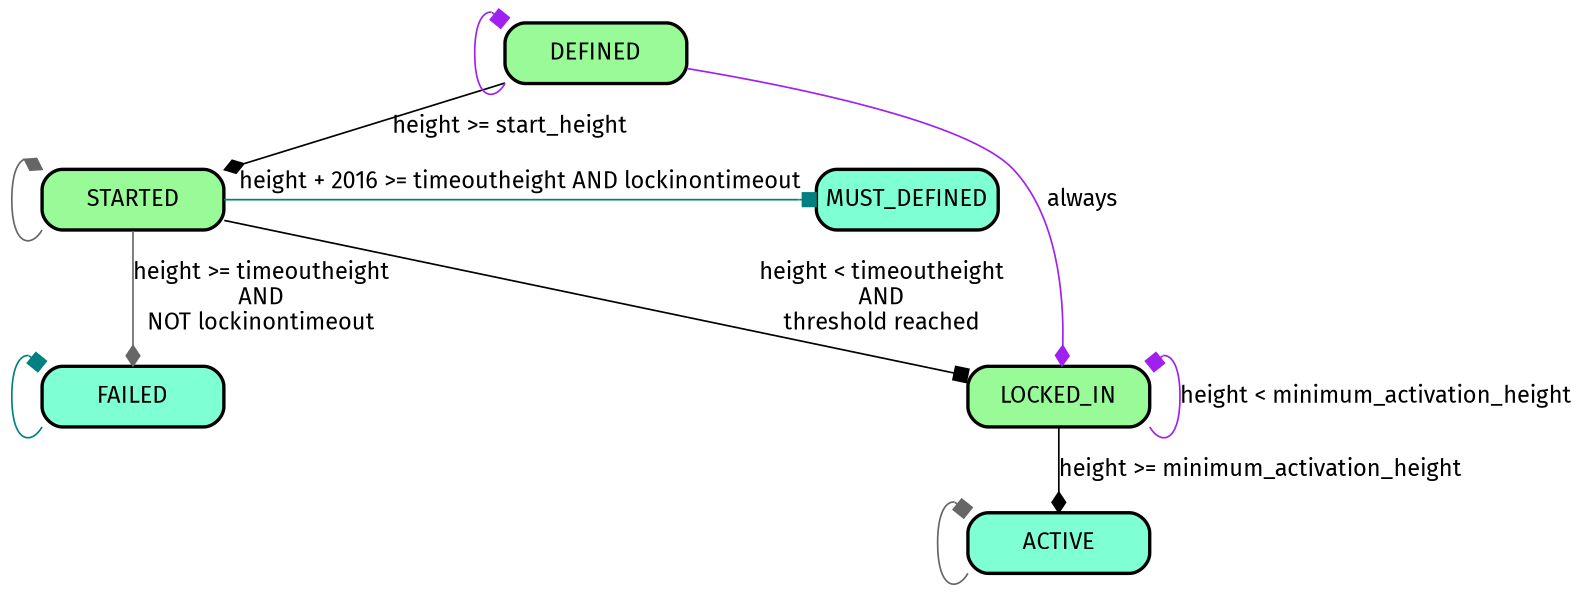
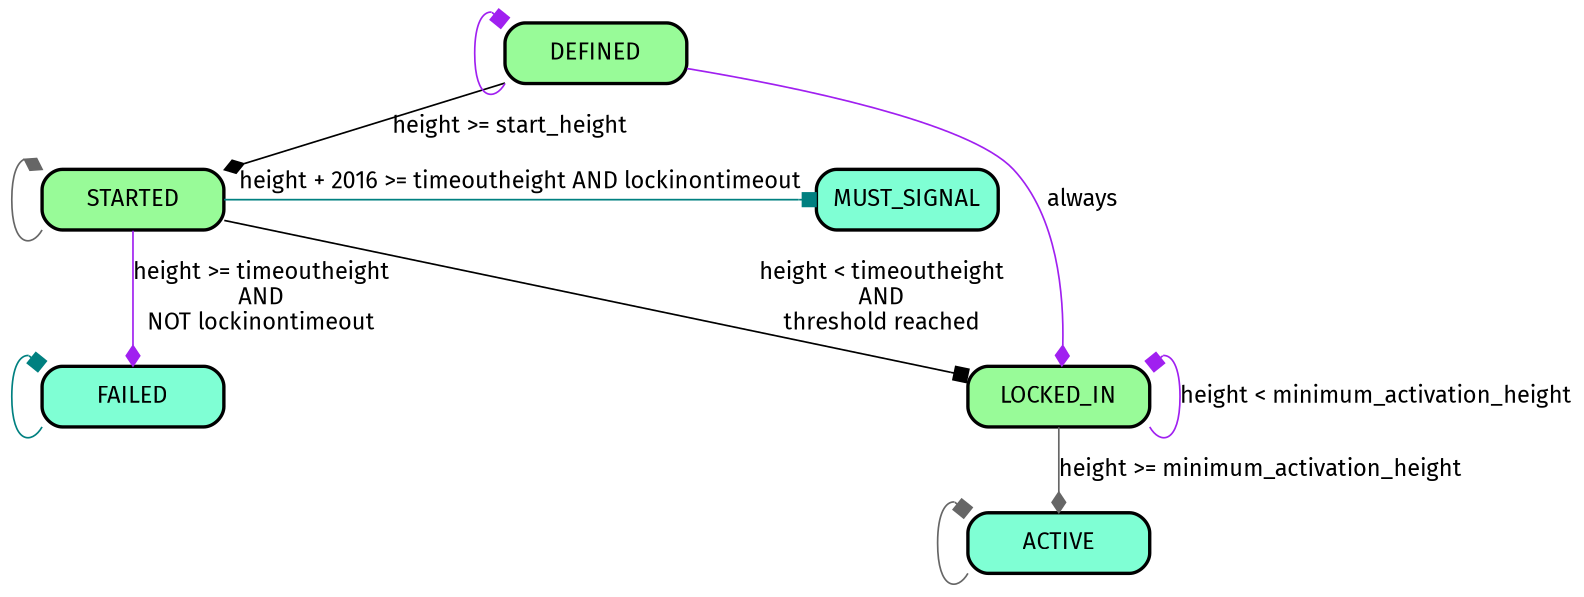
node "MUST_DEFINED": label "MUST_DEFINED" -> "MUST_SIGNAL"
edge "STARTED" -> "FAILED": color gray40 -> purple
edge "LOCKED_IN" -> "ACTIVE": color black -> gray40
